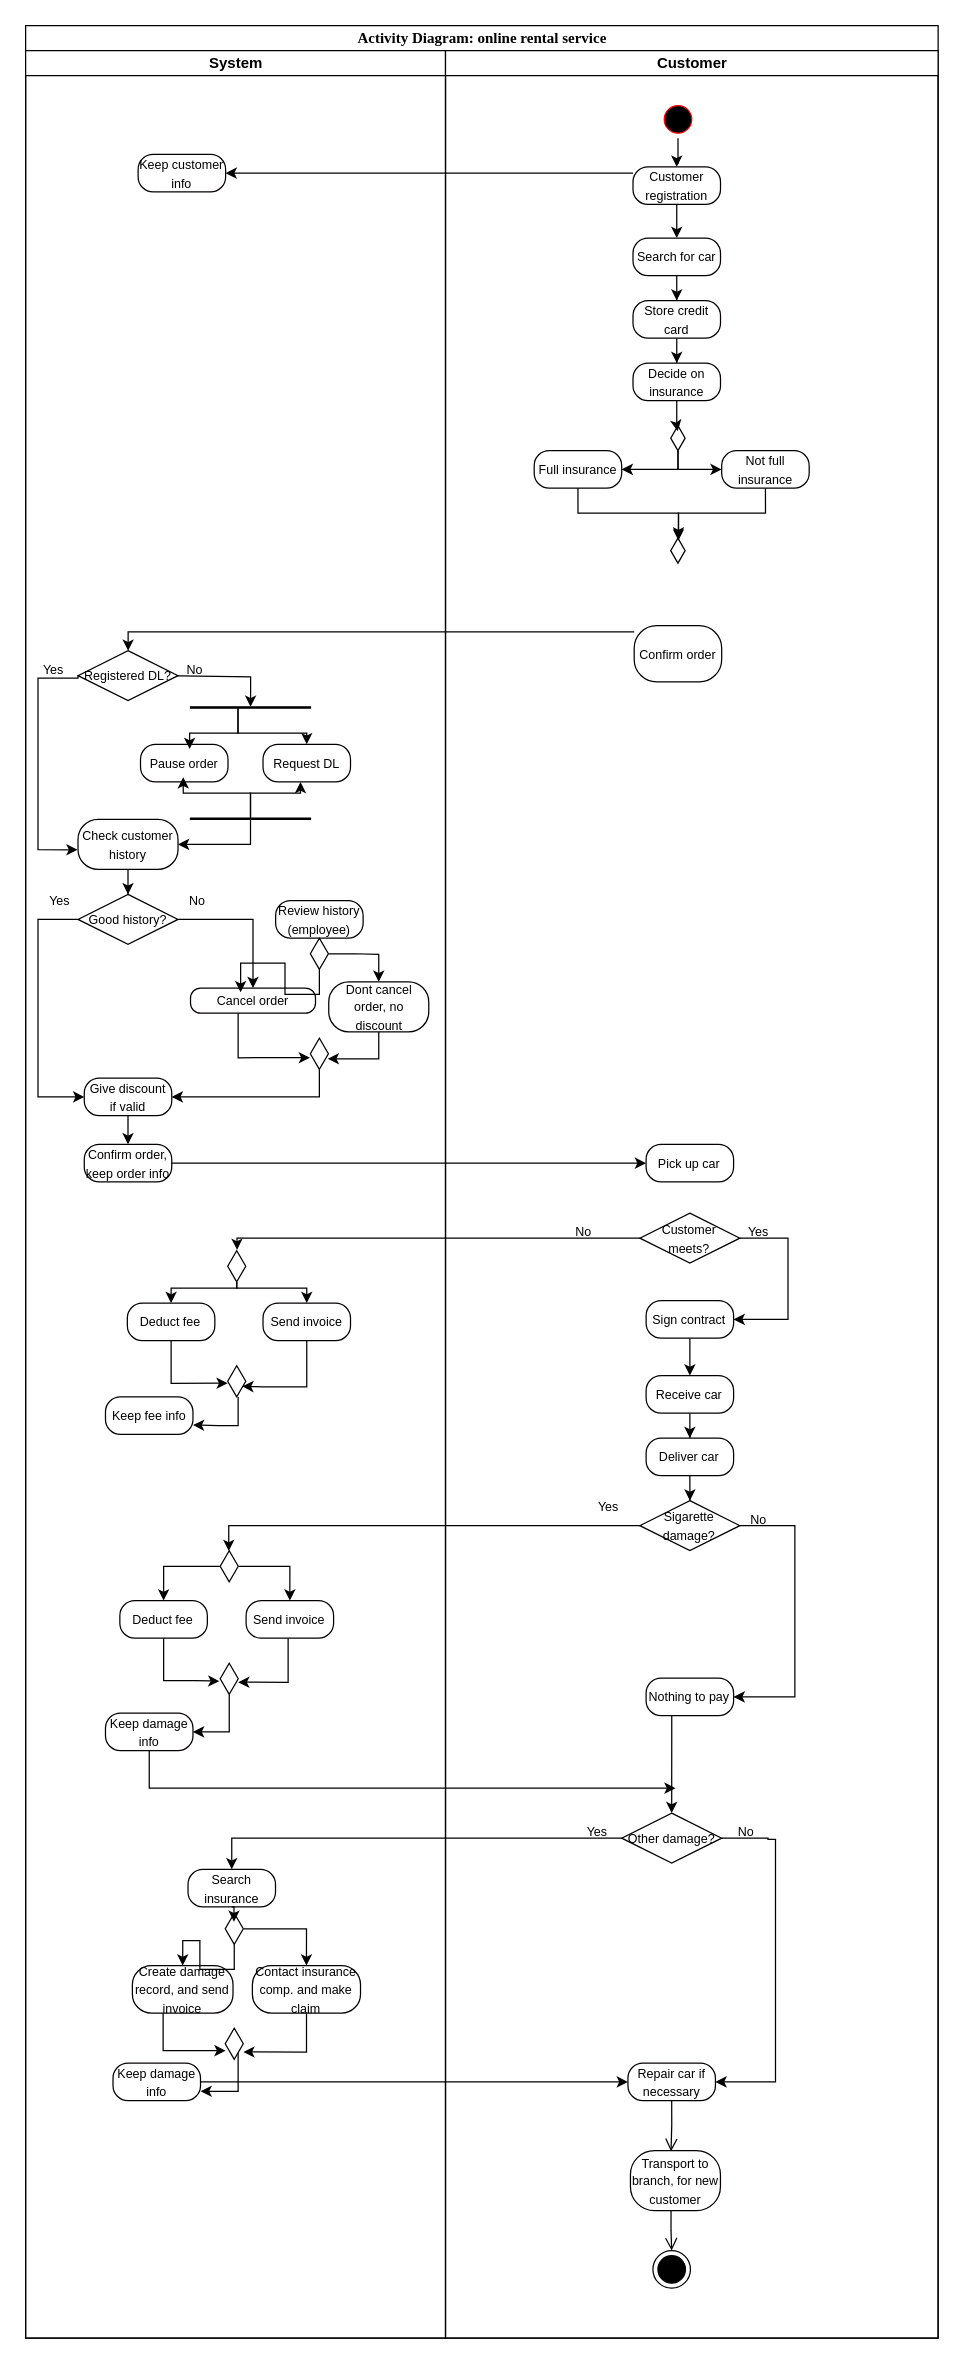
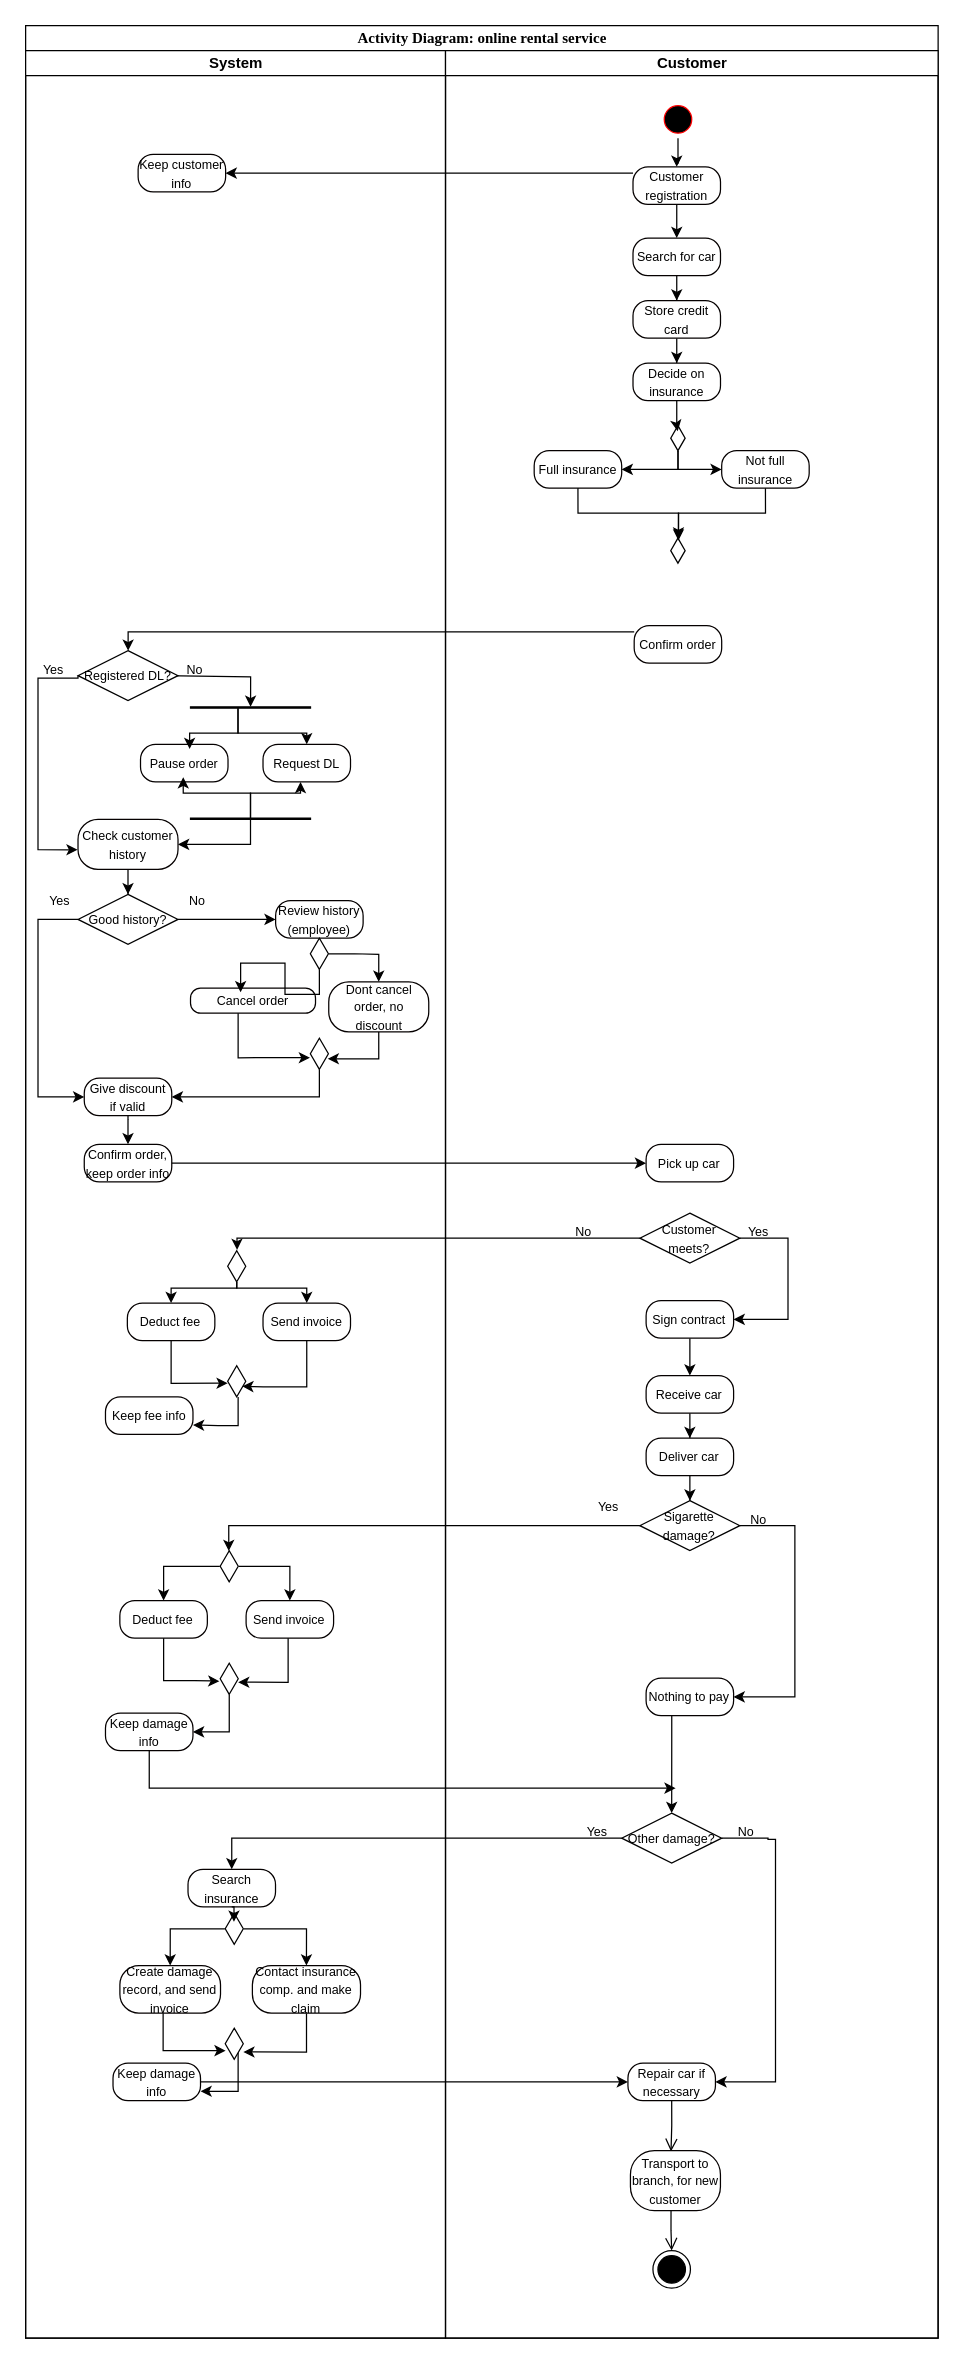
node "Confirm order": size 88x56 -> 88x38
edge "Good history?" -> "Cancel order": now "Good history?" -> "Review history (employee)"
node "Create damage record, and send invoice": moved (183, 1989) -> (170, 1989)
